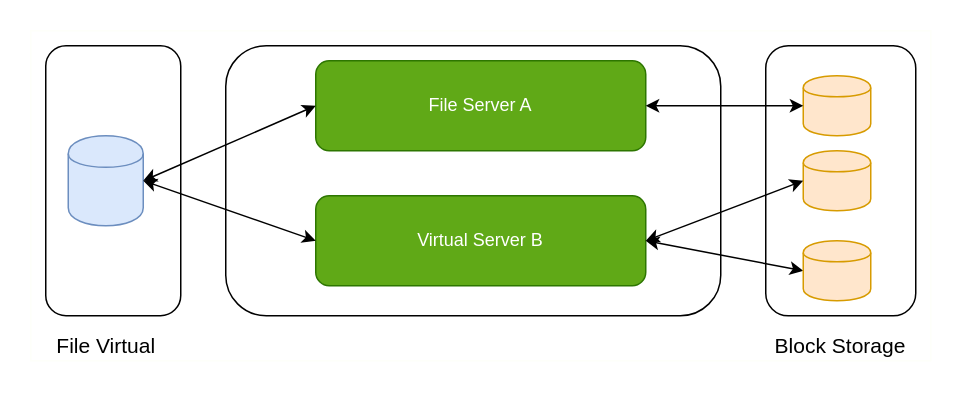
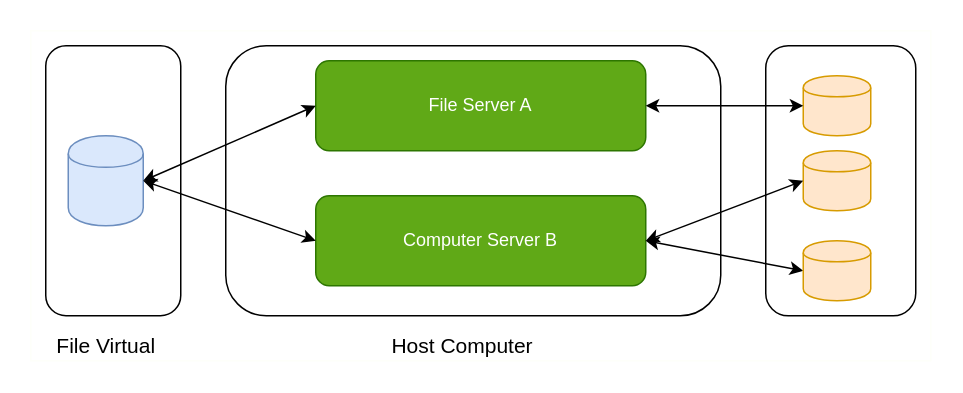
node "Virtual Server B": label "Virtual Server B" -> "Computer Server B"
node "Host Computer": added
node "Block Storage": removed
